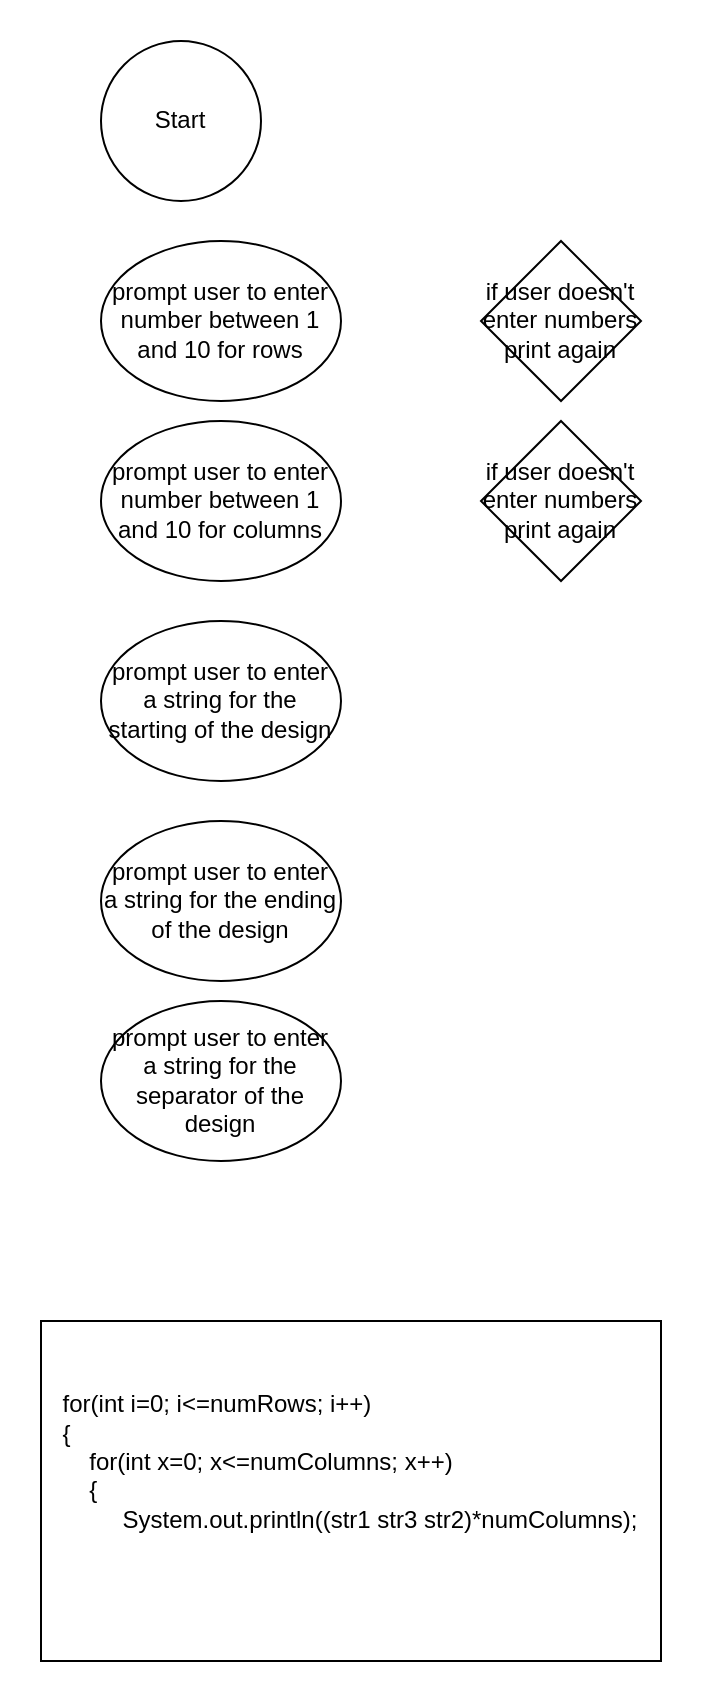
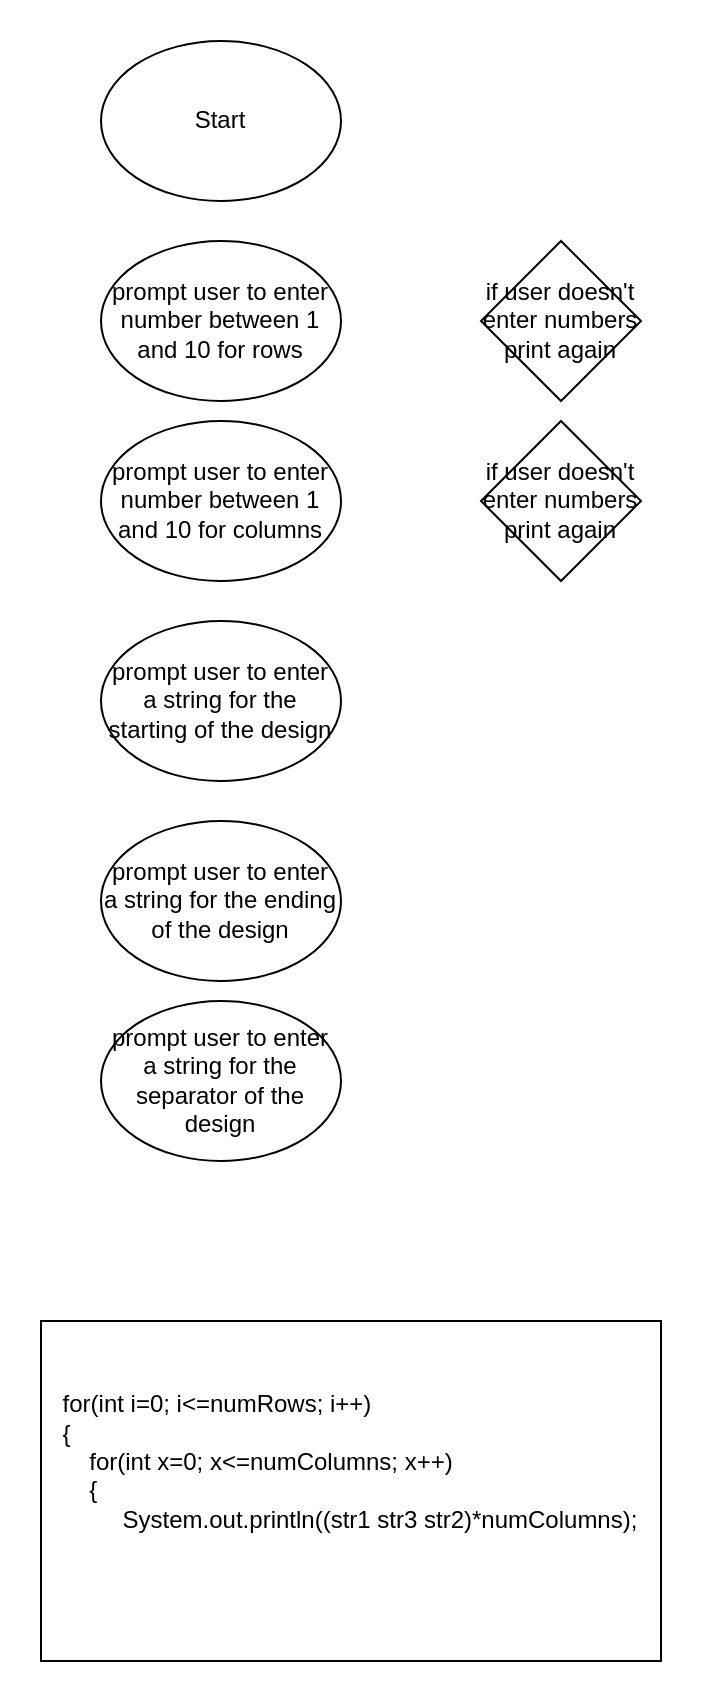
node "Start": size 160x160 -> 240x160
